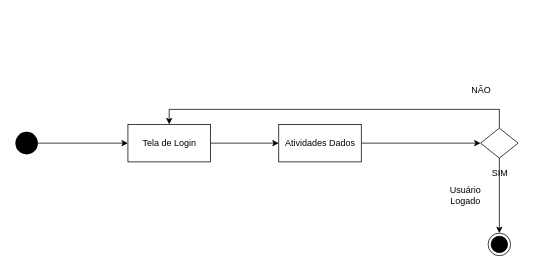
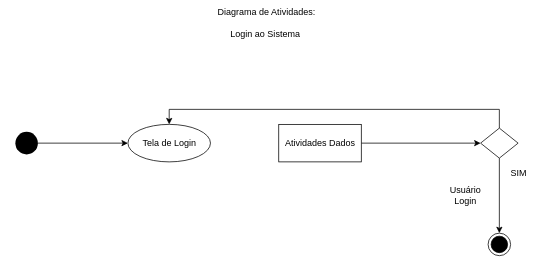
node "Diagrama de Atividades: Login ao Sistema": added
node "NÃO": removed
node "Tela de Login": shape rectangle -> ellipse
edge "Tela de Login" -> "Atividades Dados": removed
node "SIM": moved (500, 173) -> (519, 173)
node "Usuário Logado": label "Usuário Logado" -> "Usuário Login"
